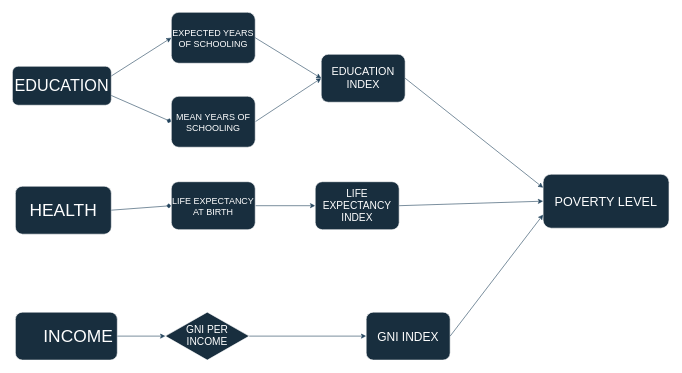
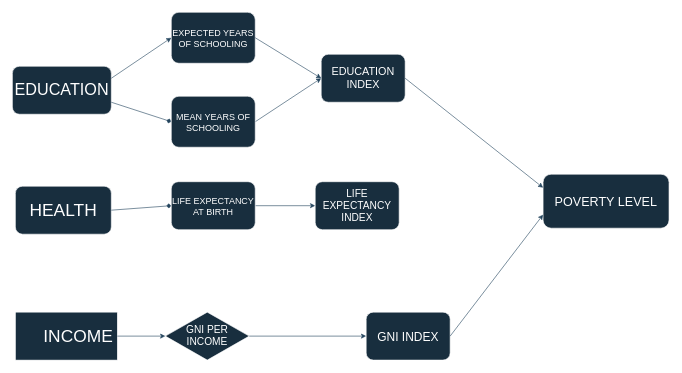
node "EDUCATION": size 99x39 -> 99x48
edge "LIFE EXPECTANCY INDEX" -> "POVERTY LEVEL": removed
node "INCOME": shape rounded rectangle -> rectangle
